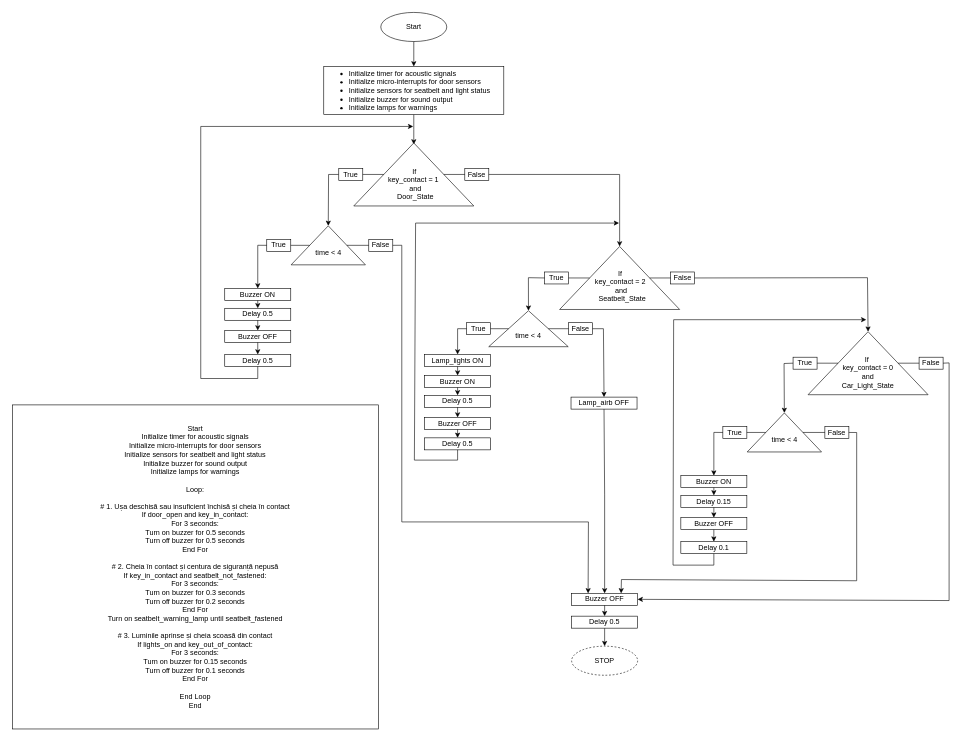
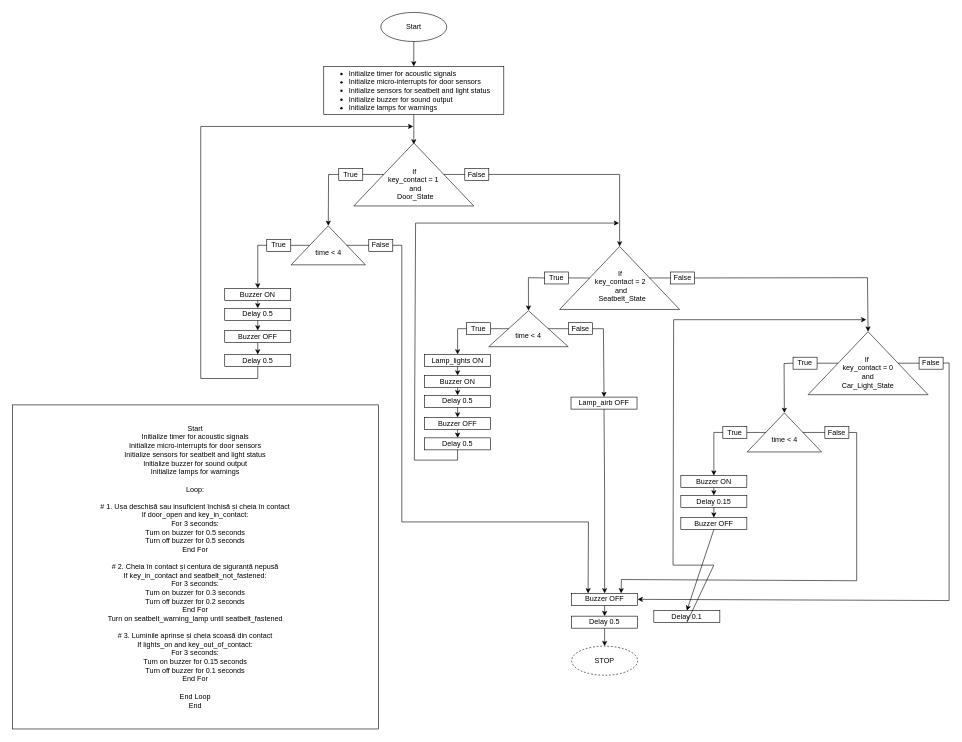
node "Delay 0.1": moved (714, 547) -> (687, 616)
